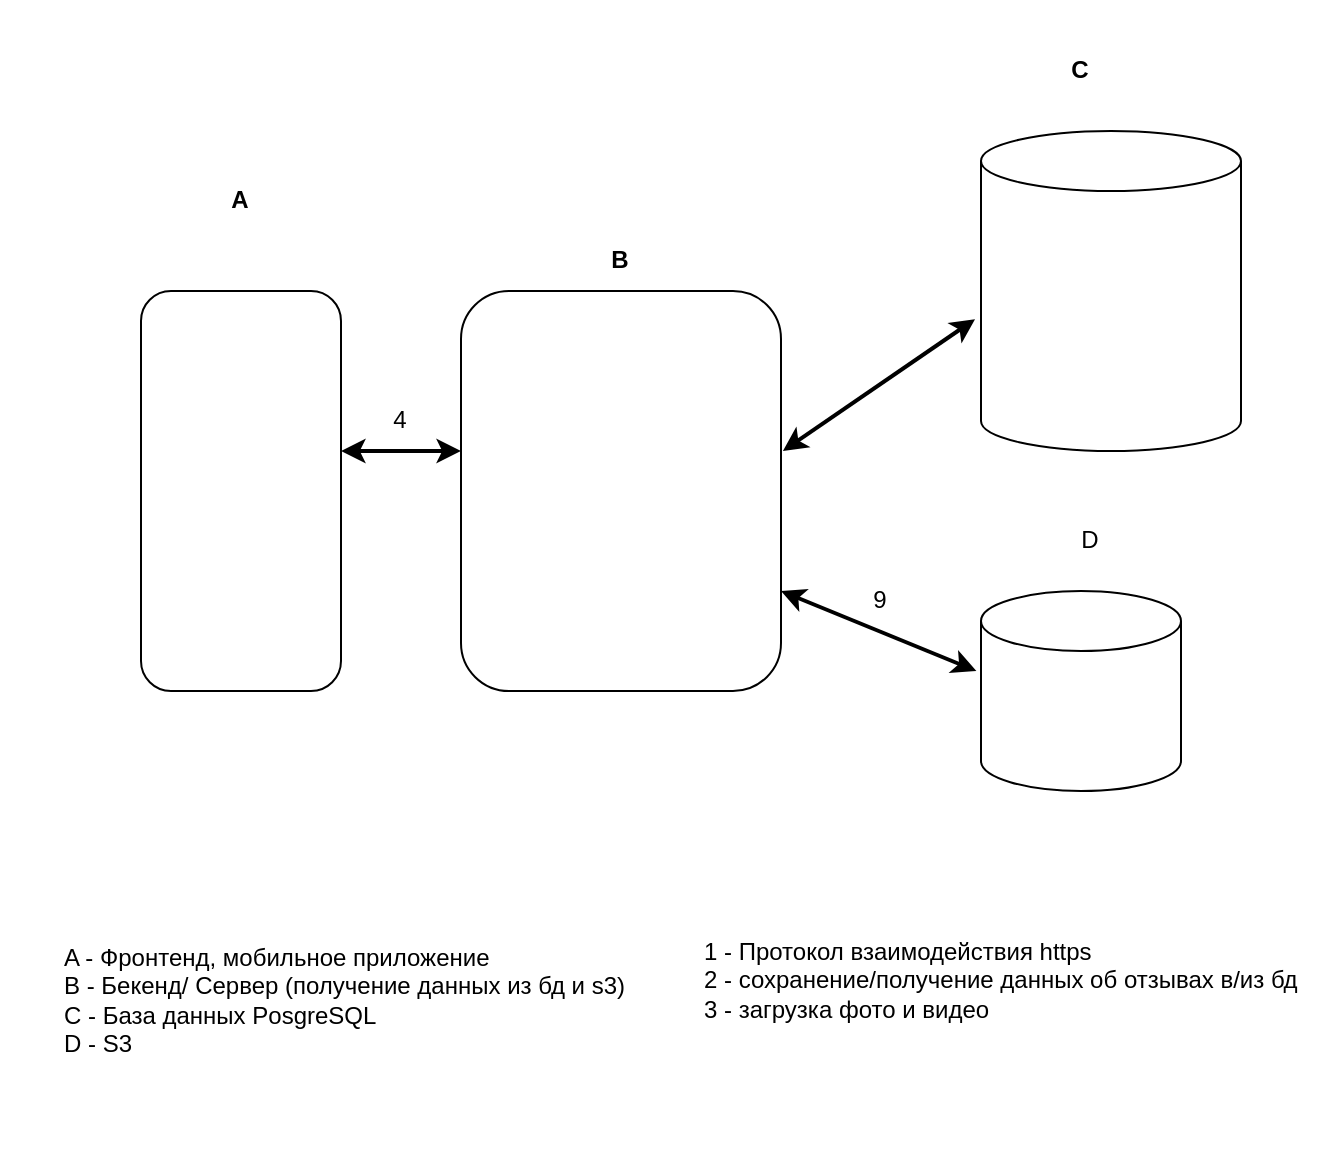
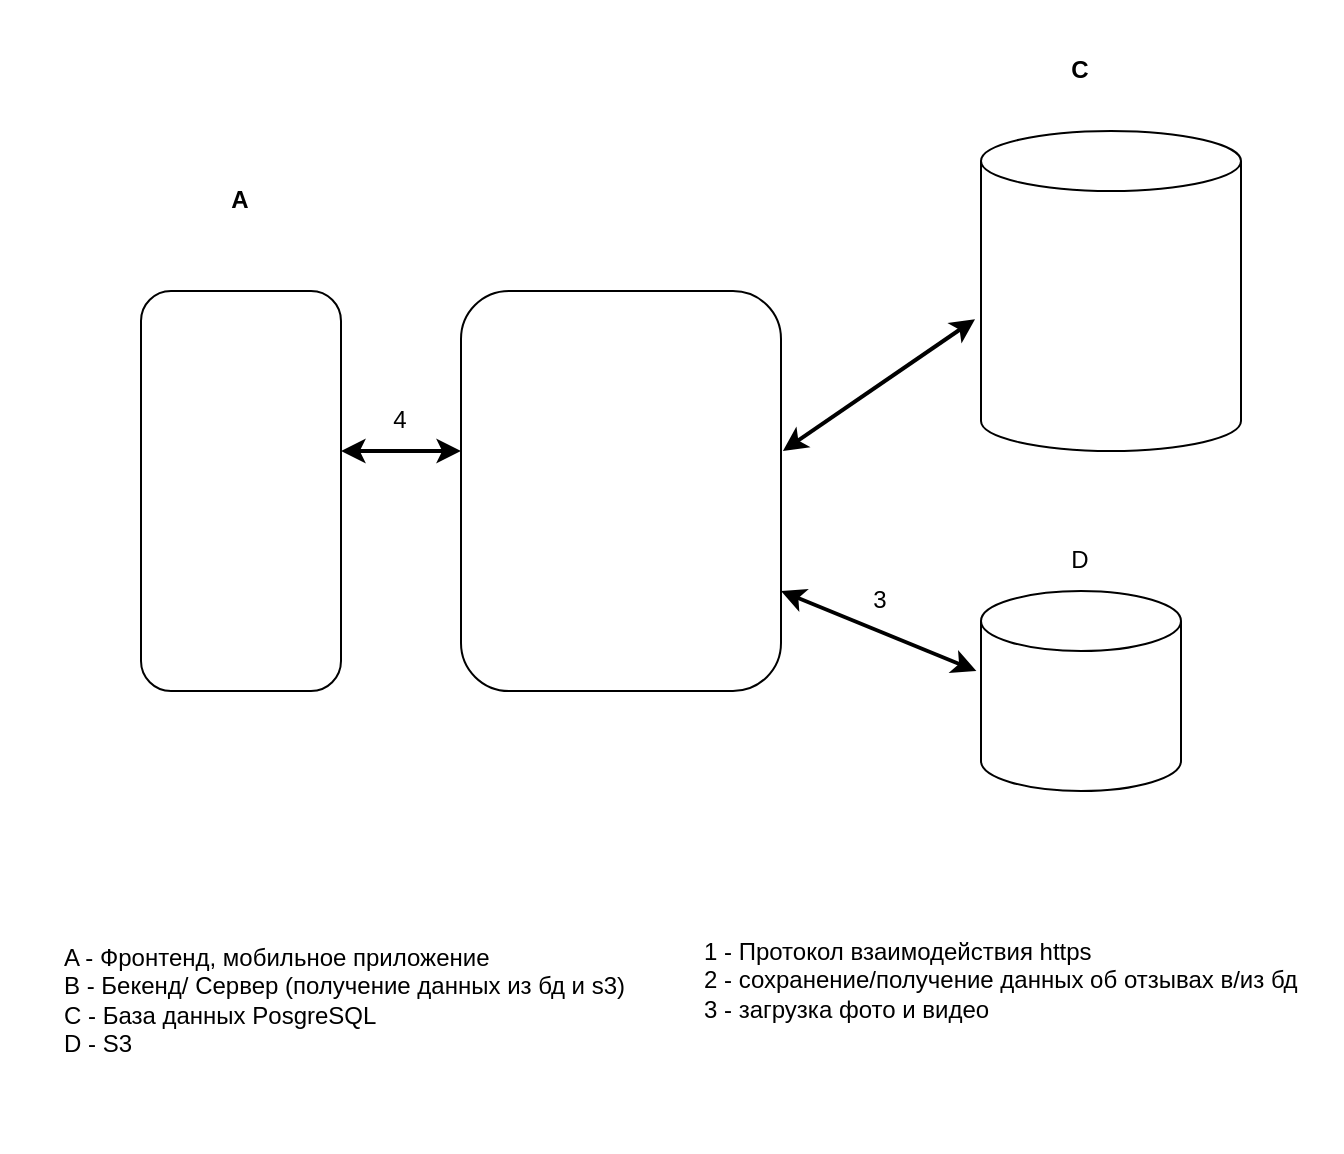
node "B": removed
node "D": moved (1091, 541) -> (1081, 561)
node "9": label "9" -> "3"
